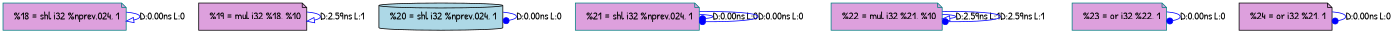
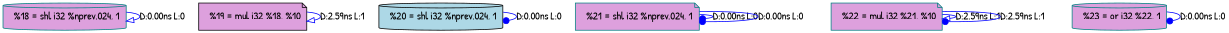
node "%18 = shl i32 %nprev.024, 1": shape note -> cylinder
node "%23 = or i32 %22, 1": shape note -> cylinder
node "%24 = or i32 %21, 1": removed
